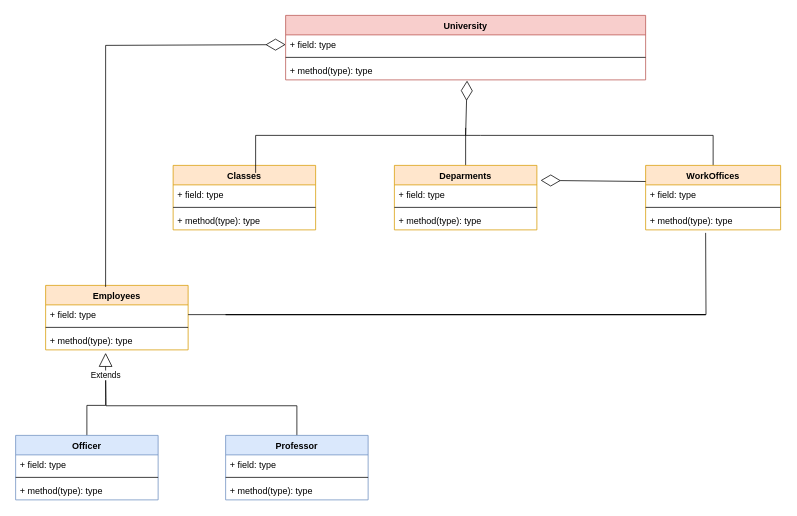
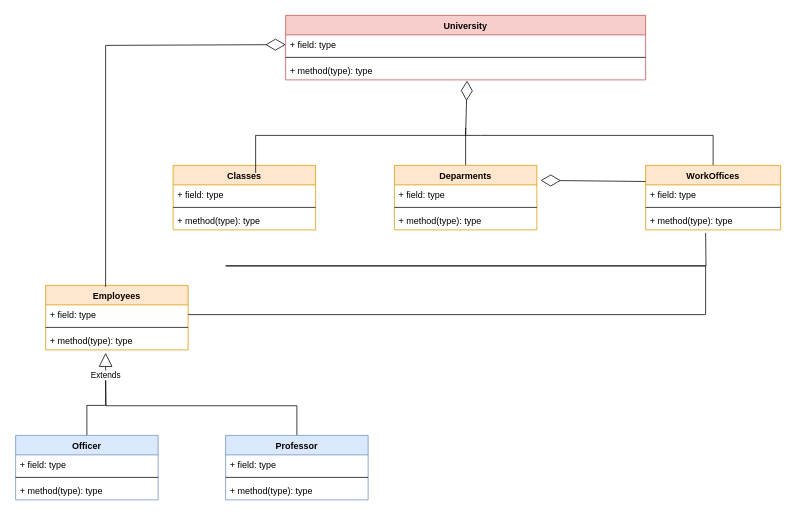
node "1": moved (210, 315) -> (210, 266)
